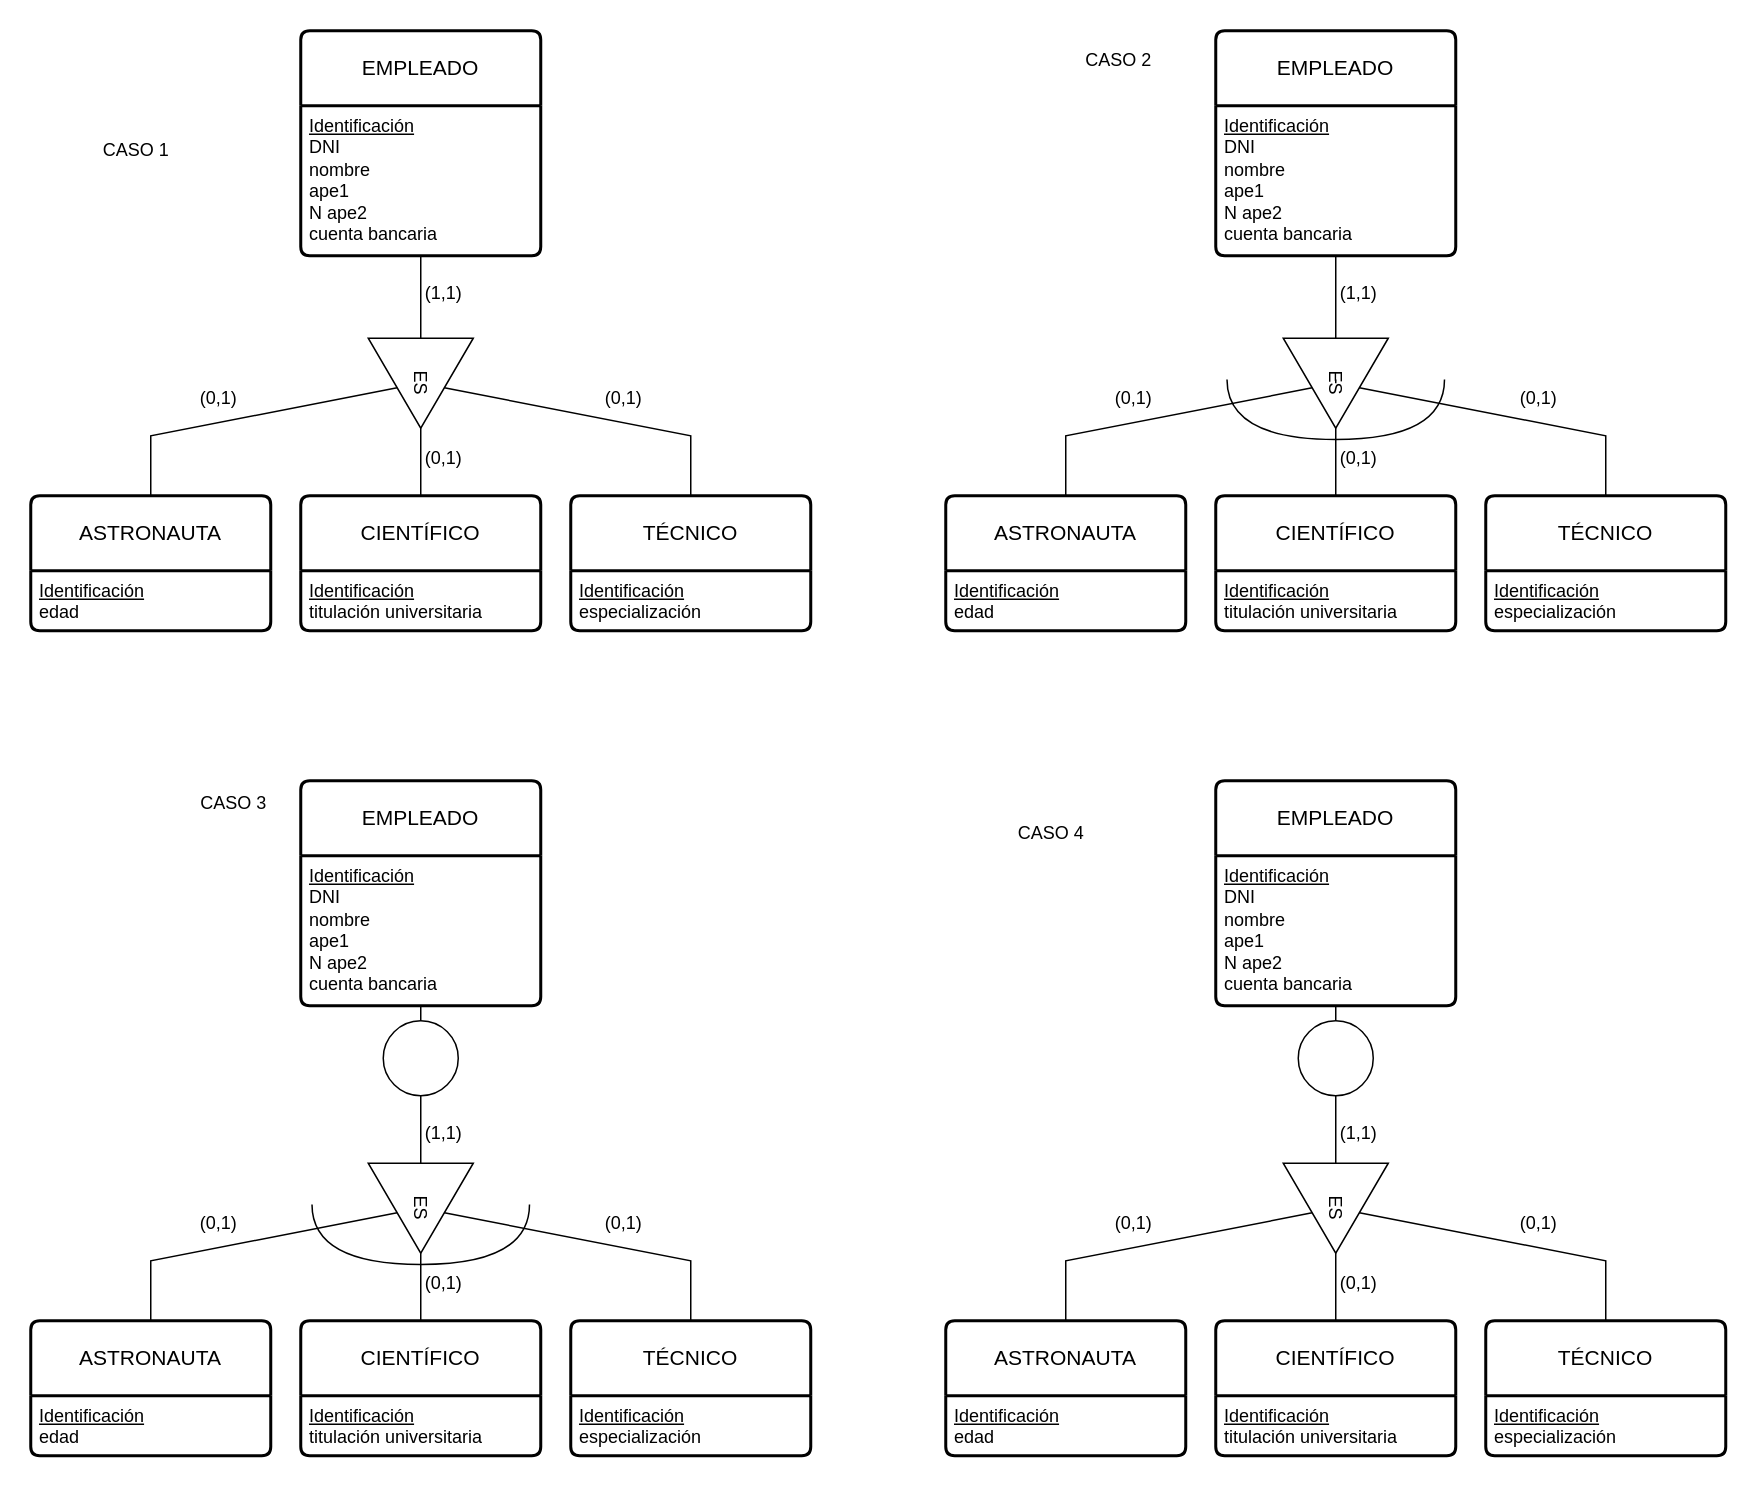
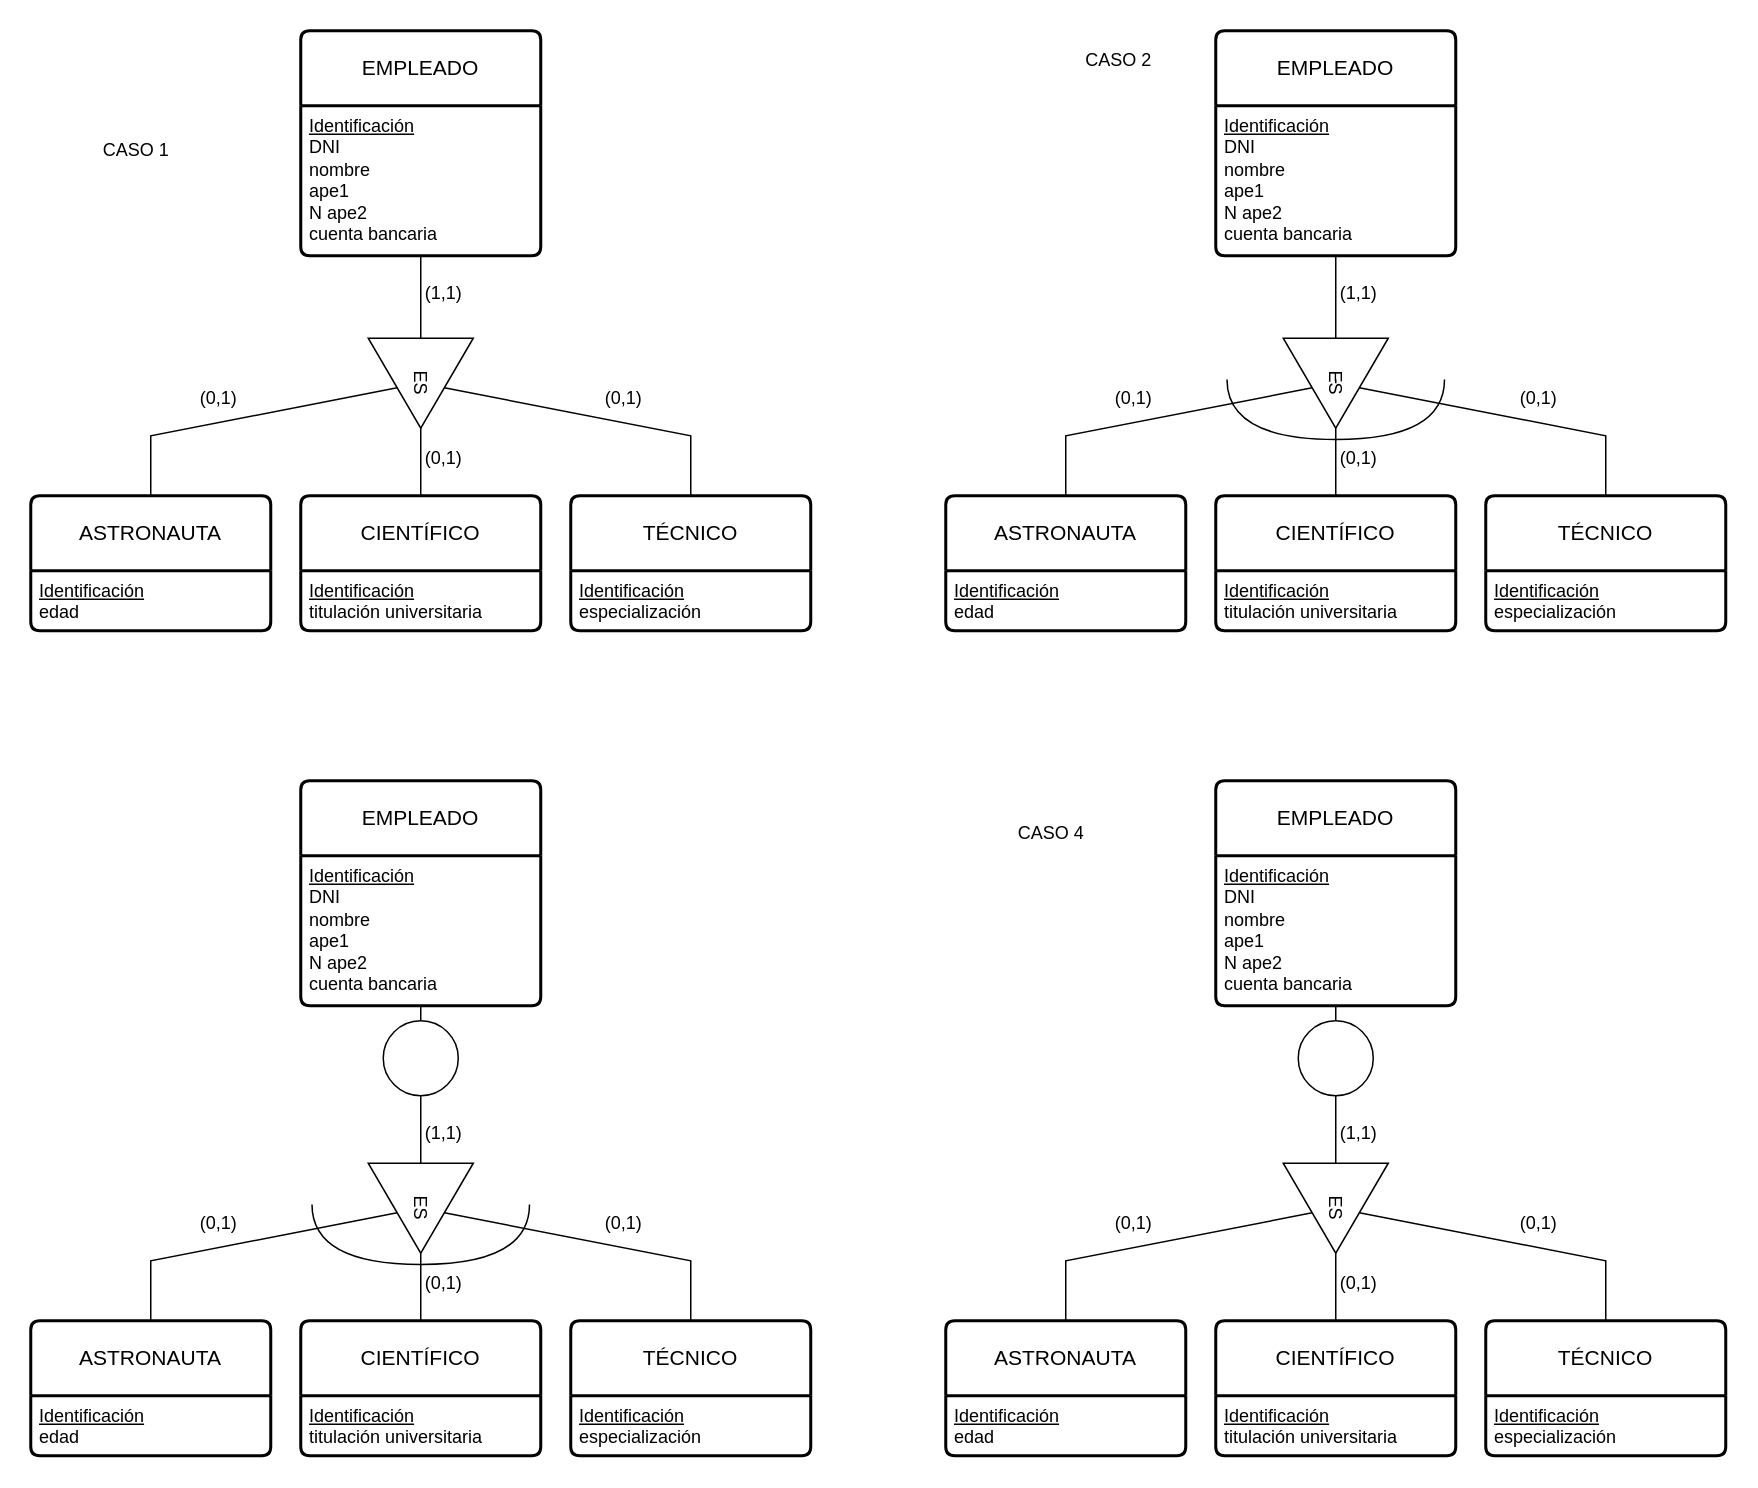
node "CASO 3": removed
